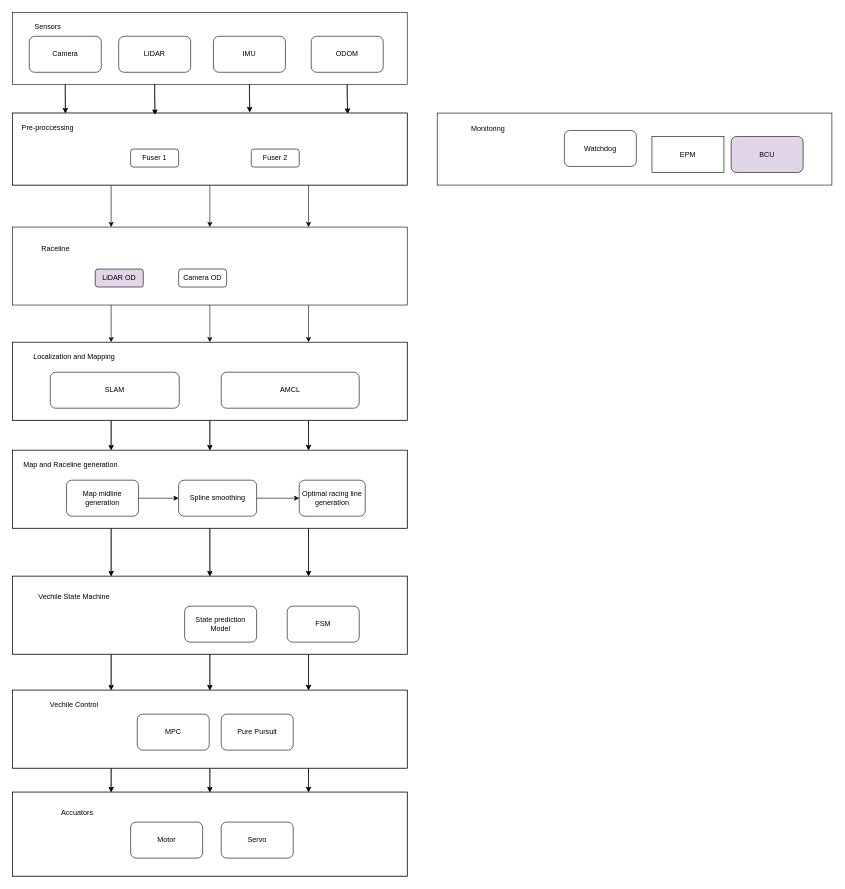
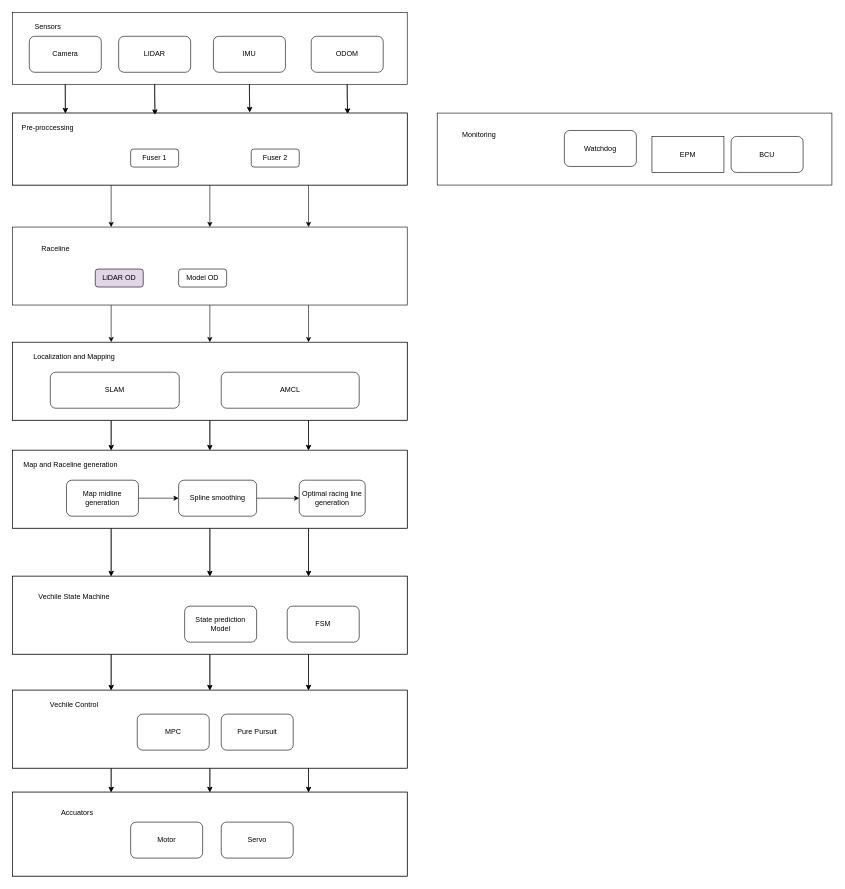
node "Monitoring": moved (488, 129) -> (479, 135)
node "BCU": fillcolor #e1d5e7 -> #ffffff
node "Camera OD": label "Camera OD" -> "Model OD"
